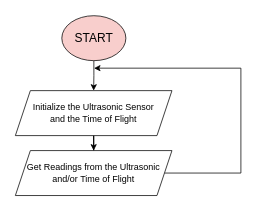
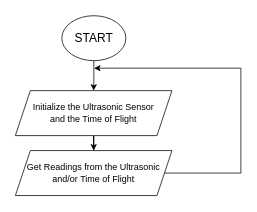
node "START": fillcolor #f8cecc -> #ffffff
